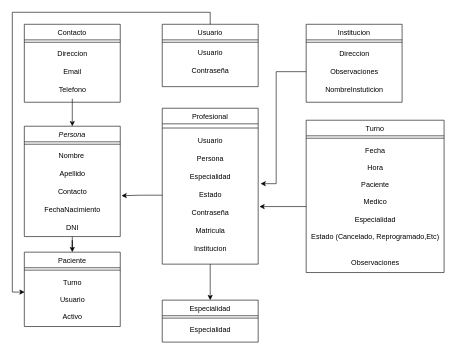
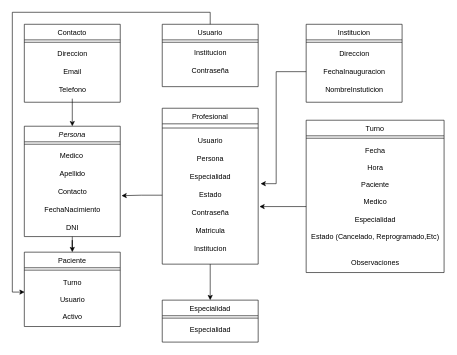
node "Usuario Contraseña": label "Usuario Contraseña" -> "Institucion Contraseña"
node "Observaciones": label "Observaciones" -> "FechaInauguracion"
node "Nombre": label "Nombre" -> "Medico"
